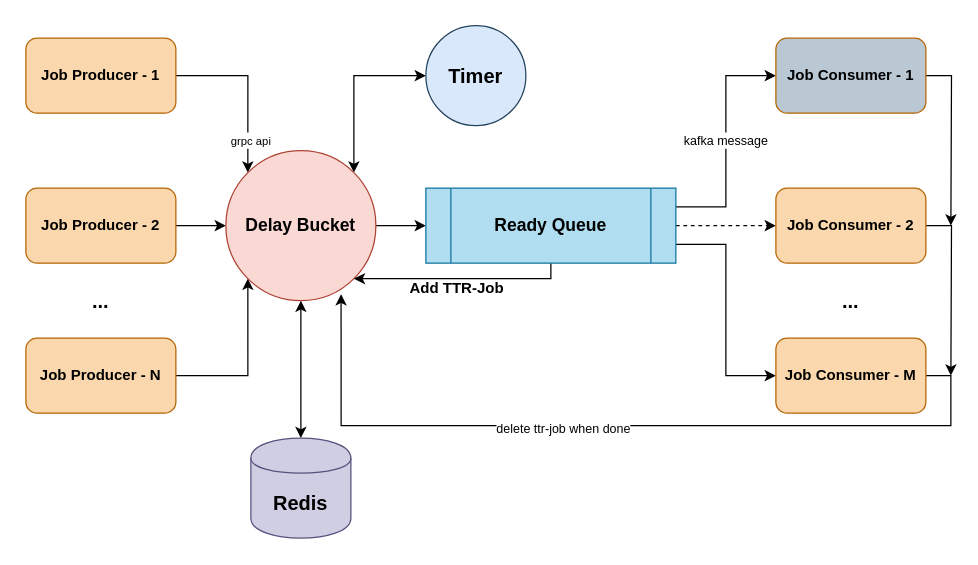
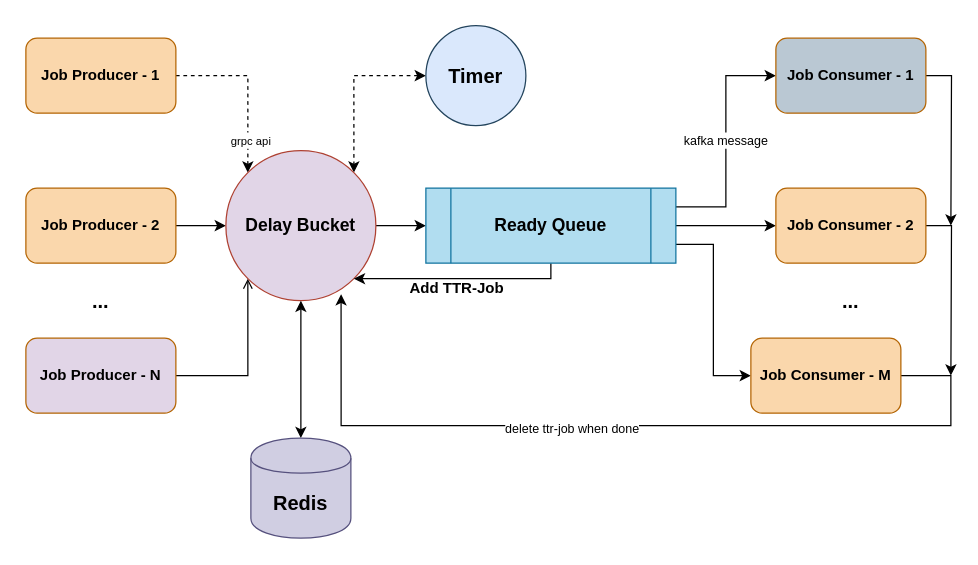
edge "Job Producer - 1" -> "Delay Bucket": style solid -> dashed
edge "Timer" -- "Delay Bucket": style solid -> dashed
node "Delay Bucket": fillcolor #fad9d5 -> #e1d5e7
edge "Ready Queue" -> "Job Consumer - 2": style dashed -> solid
edge "Job Producer - N" -> "Delay Bucket": arrowhead classic -> open
node "Job Producer - N": fillcolor #fad7ac -> #e1d5e7
node "Job Consumer - M": moved (851, 376) -> (826, 376)
